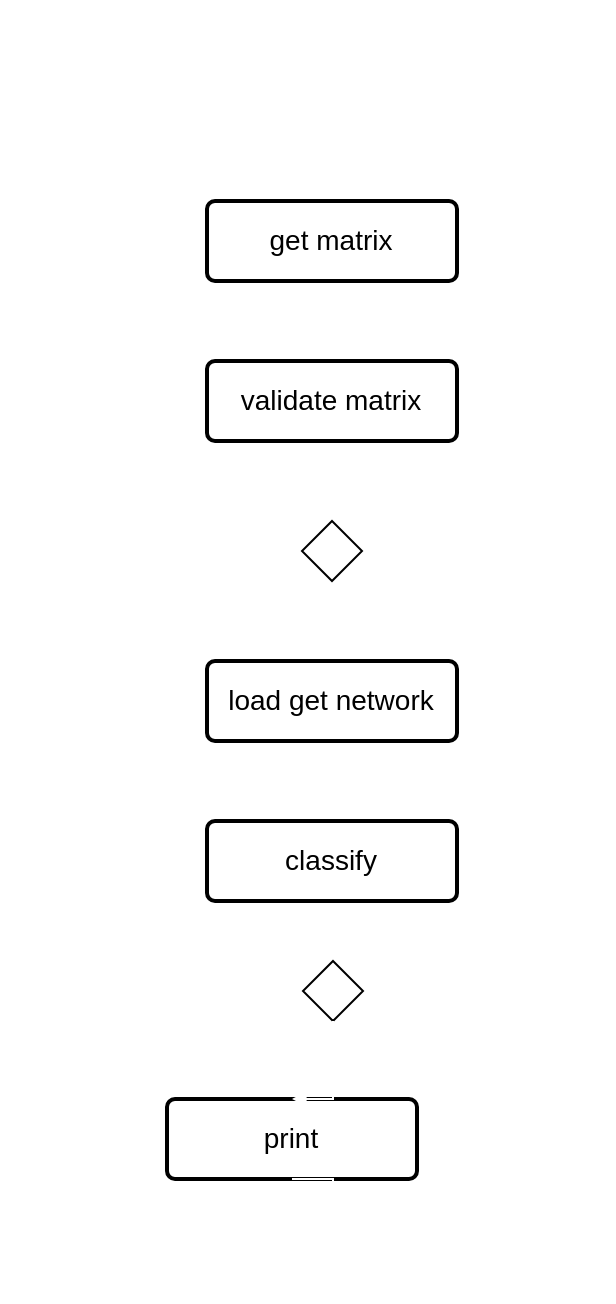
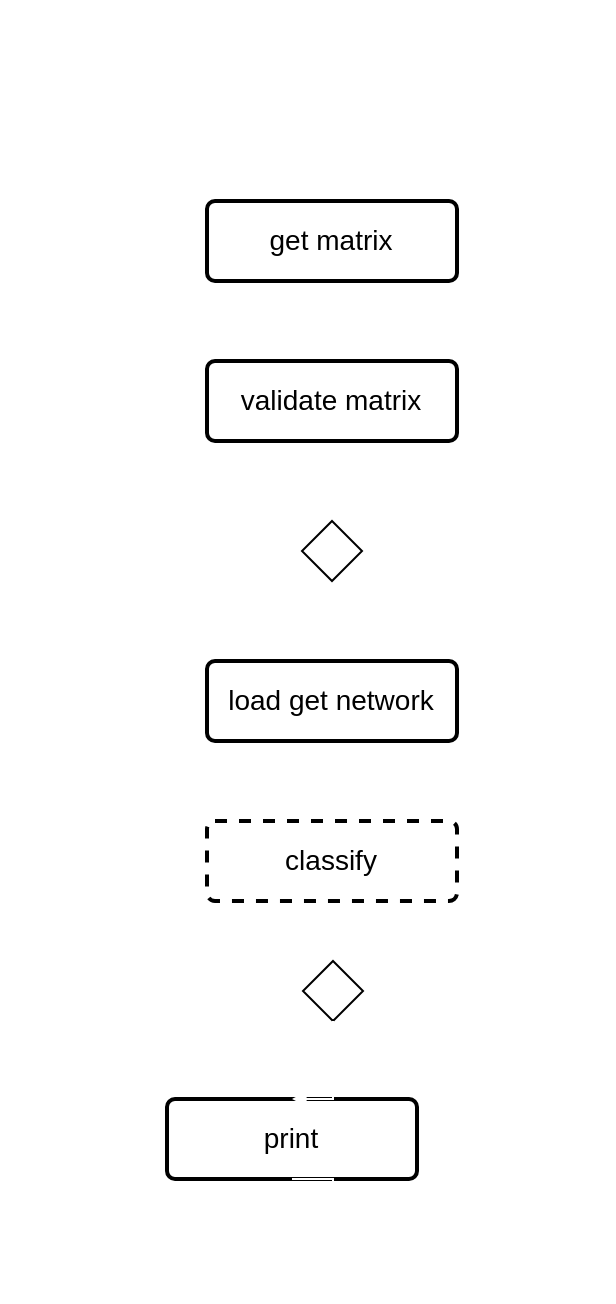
node "classify": style solid -> dashed
